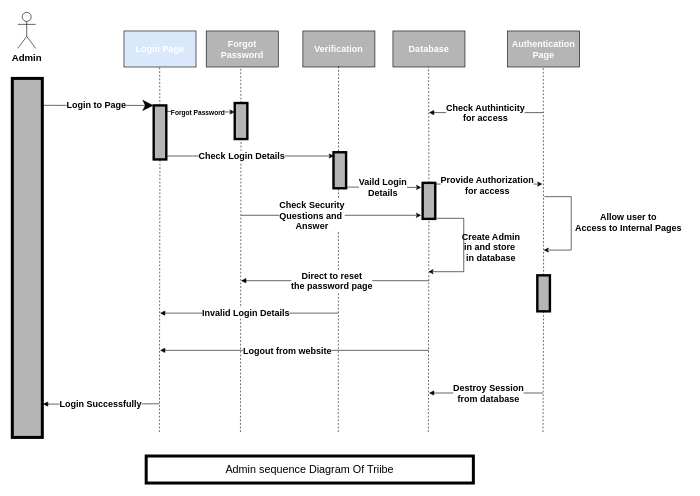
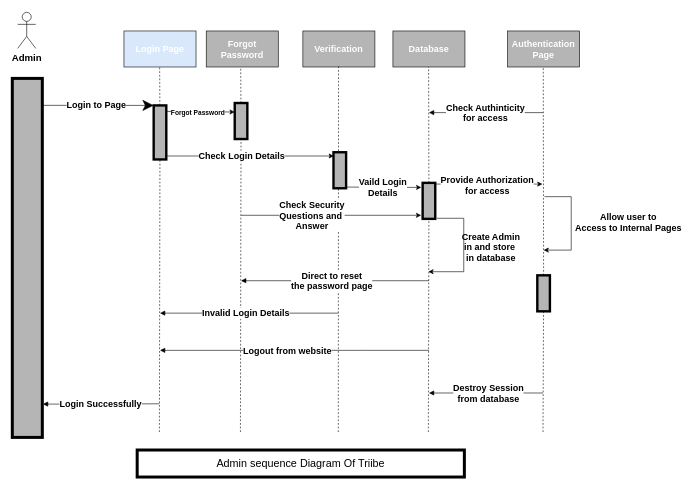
node "Admin sequence Diagram Of Triibe": moved (310, 469) -> (301, 463)
